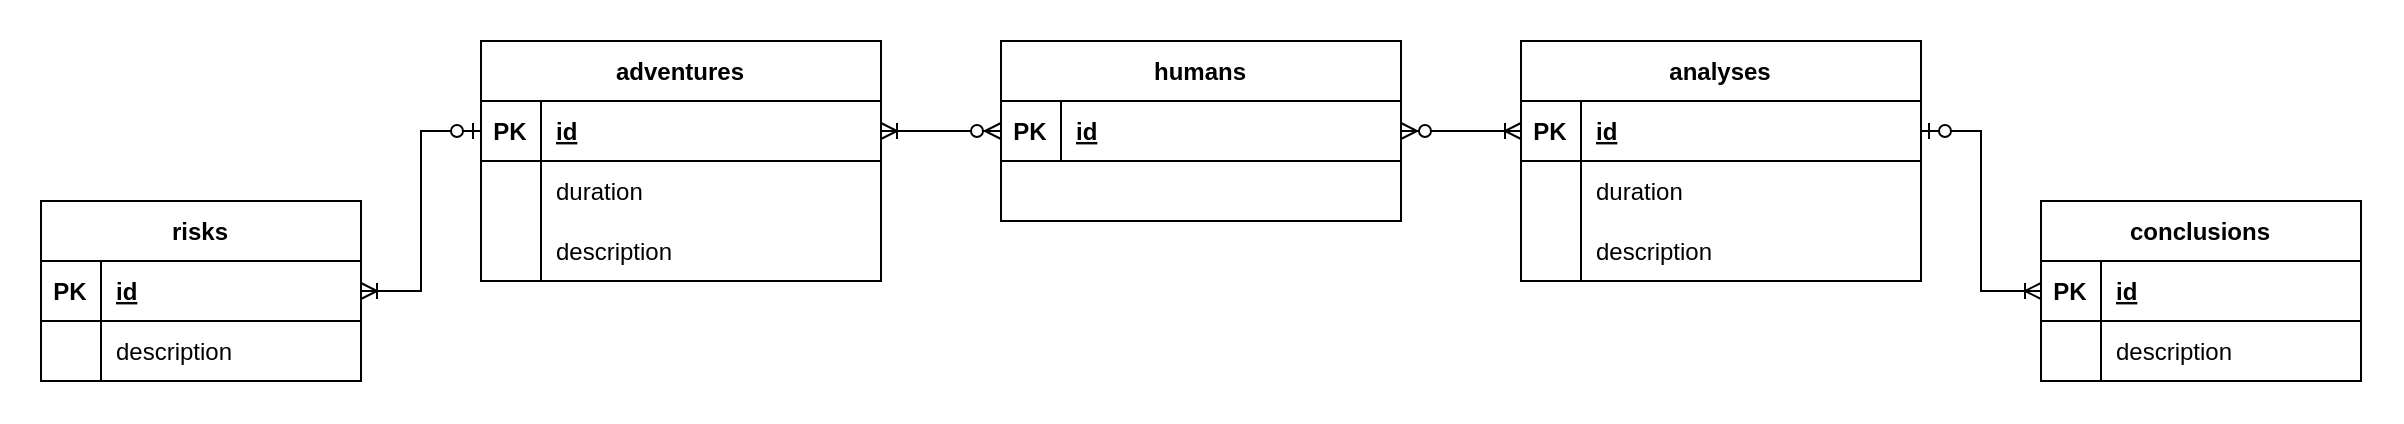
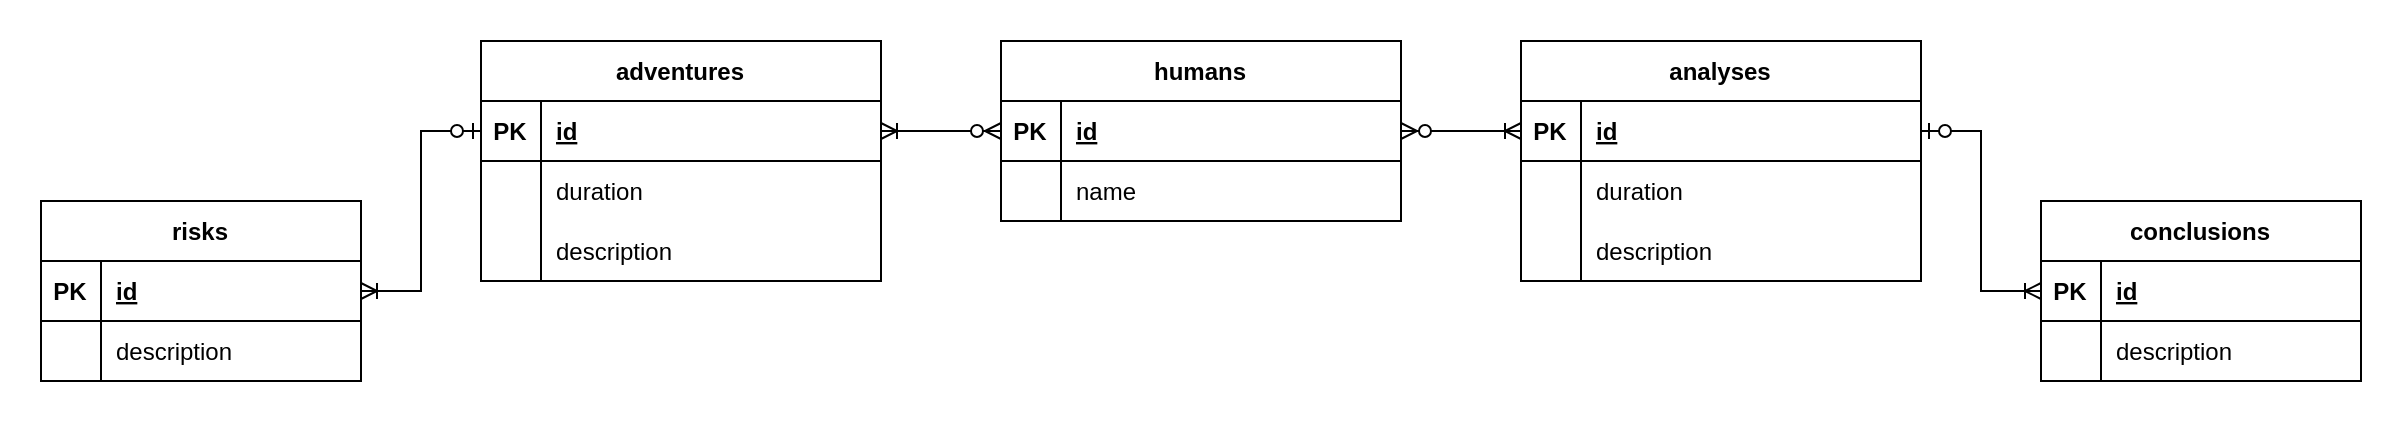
node "name": added
